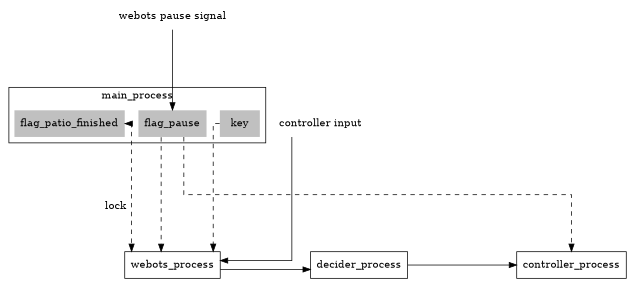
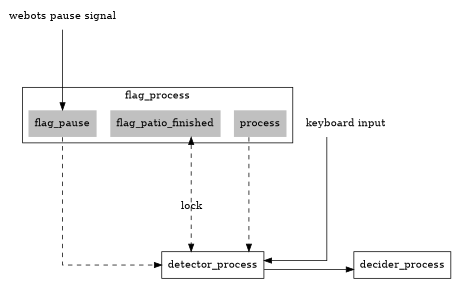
cluster "main_process": label "main_process" -> "flag_process"
node "key": label "key" -> "process"
node "controller input": label "controller input" -> "keyboard input"
node "webots_process": label "webots_process" -> "detector_process"
node "controller_process": removed
